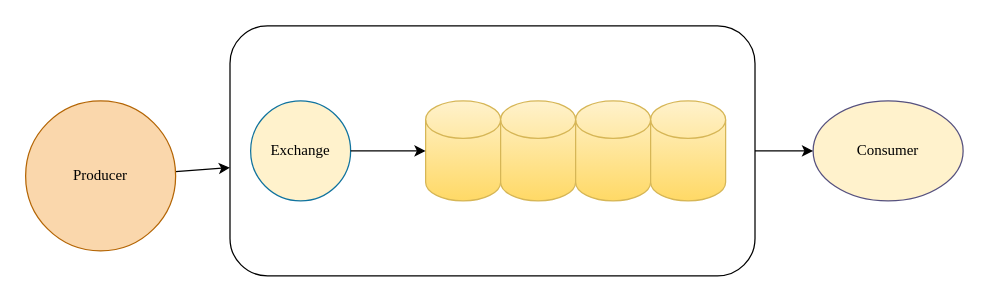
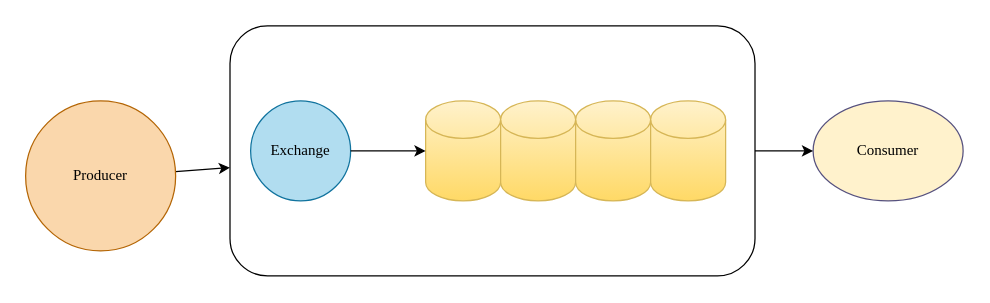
node "Exchange": fillcolor #fff2cc -> #b1ddf0
